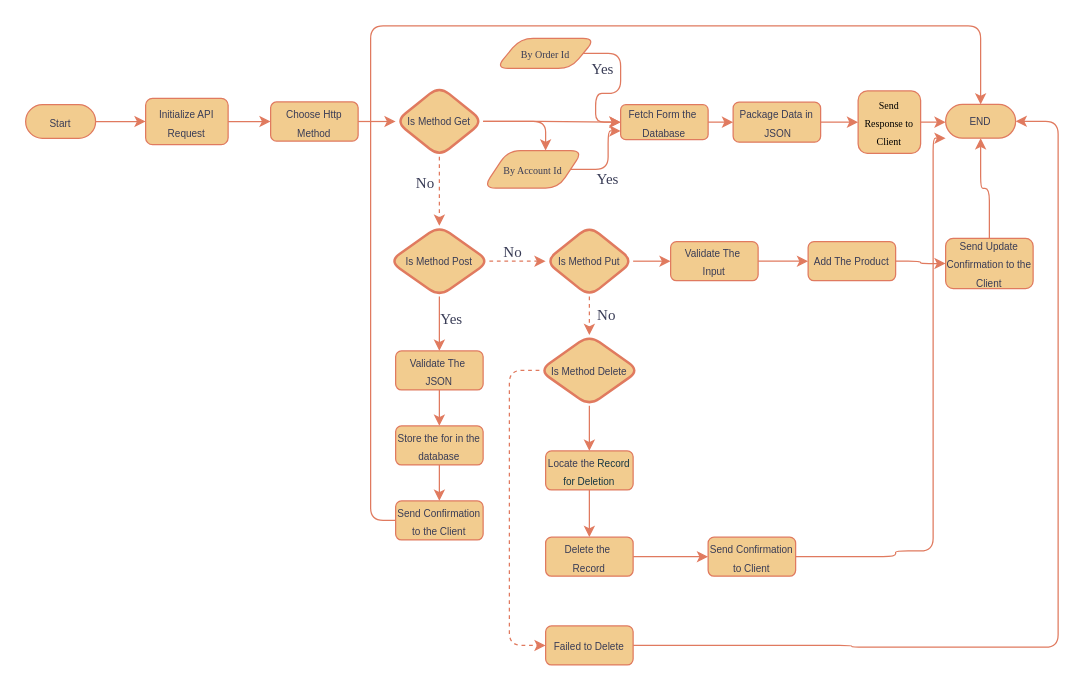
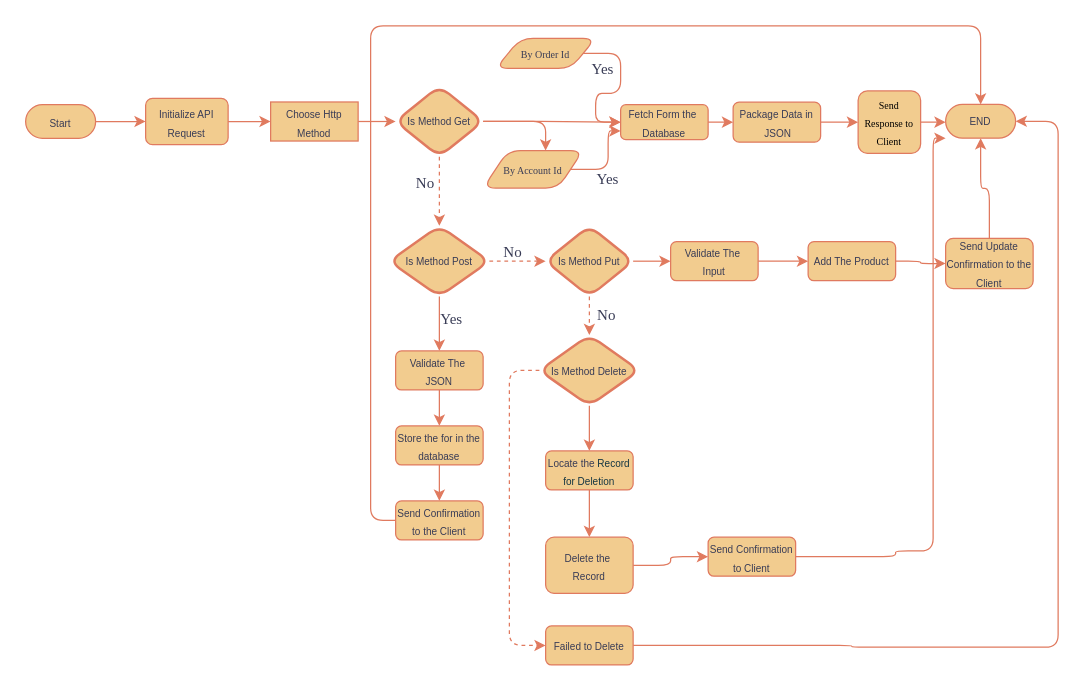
node "Choose Http Method": shape rounded rectangle -> rectangle
node "Delete the Record": size 88x39 -> 88x56
